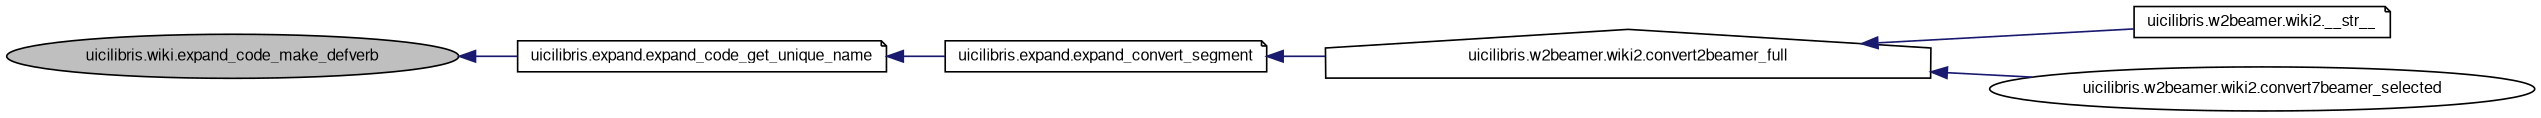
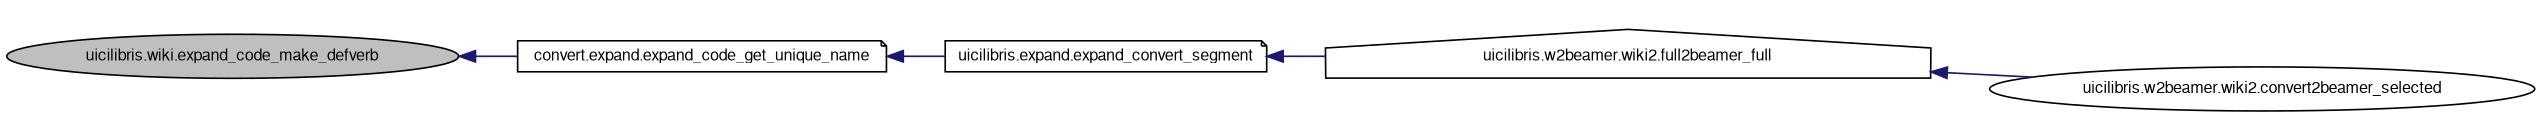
node "uicilibris.w2beamer.wiki2.__str__": removed
node "uicilibris.expand.expand_code_get_unique_name": label "uicilibris.expand.expand_code_get_unique_name" -> "convert.expand.expand_code_get_unique_name"
node "uicilibris.w2beamer.wiki2.convert2beamer_full": label "uicilibris.w2beamer.wiki2.convert2beamer_full" -> "uicilibris.w2beamer.wiki2.full2beamer_full"
node "uicilibris.w2beamer.wiki2.convert7beamer_selected": label "uicilibris.w2beamer.wiki2.convert7beamer_selected" -> "uicilibris.w2beamer.wiki2.convert2beamer_selected"
